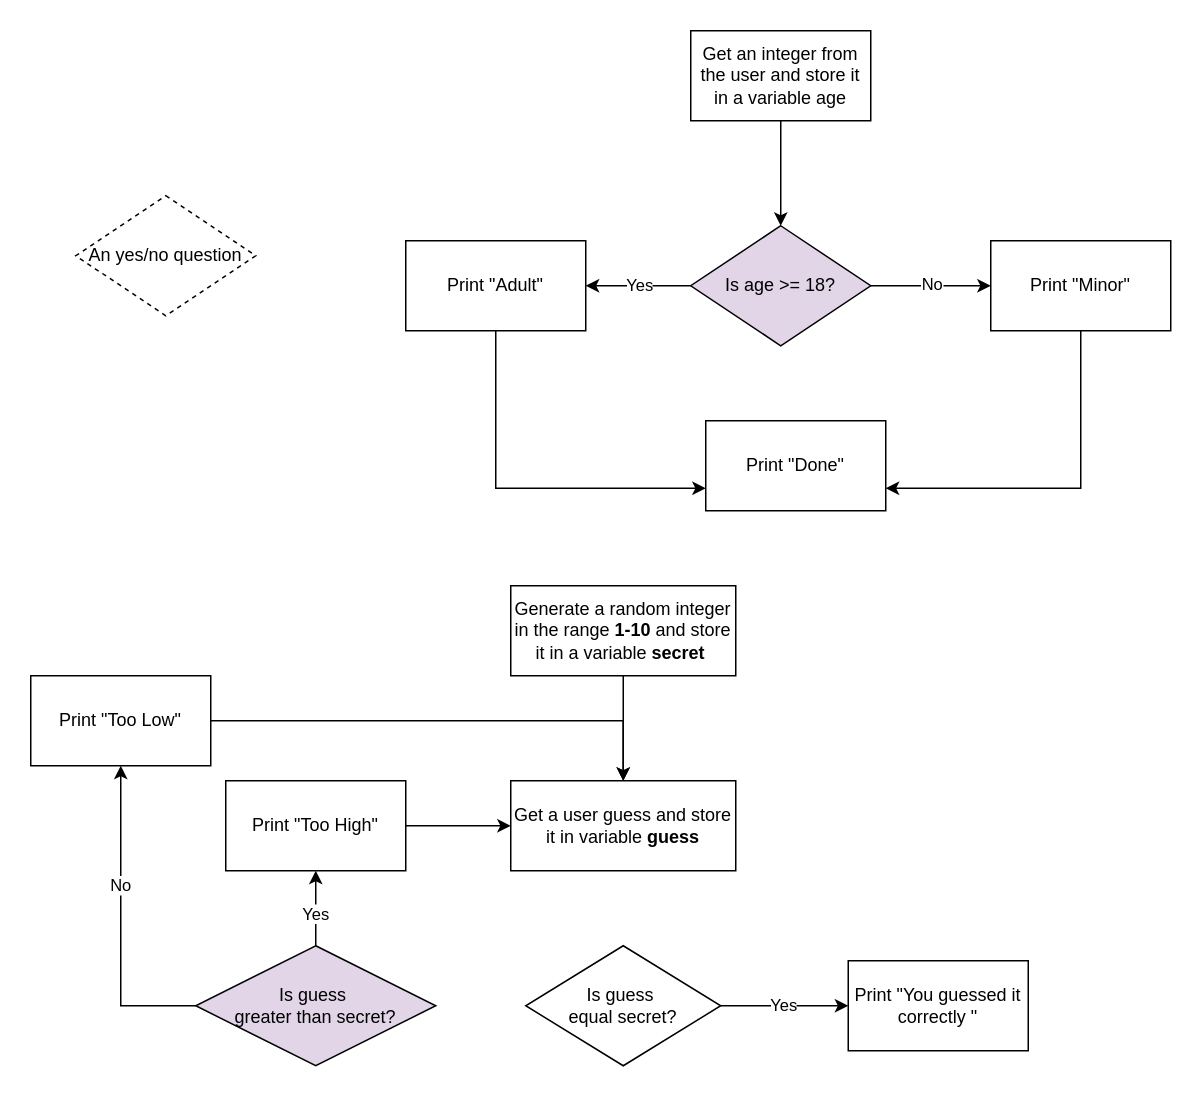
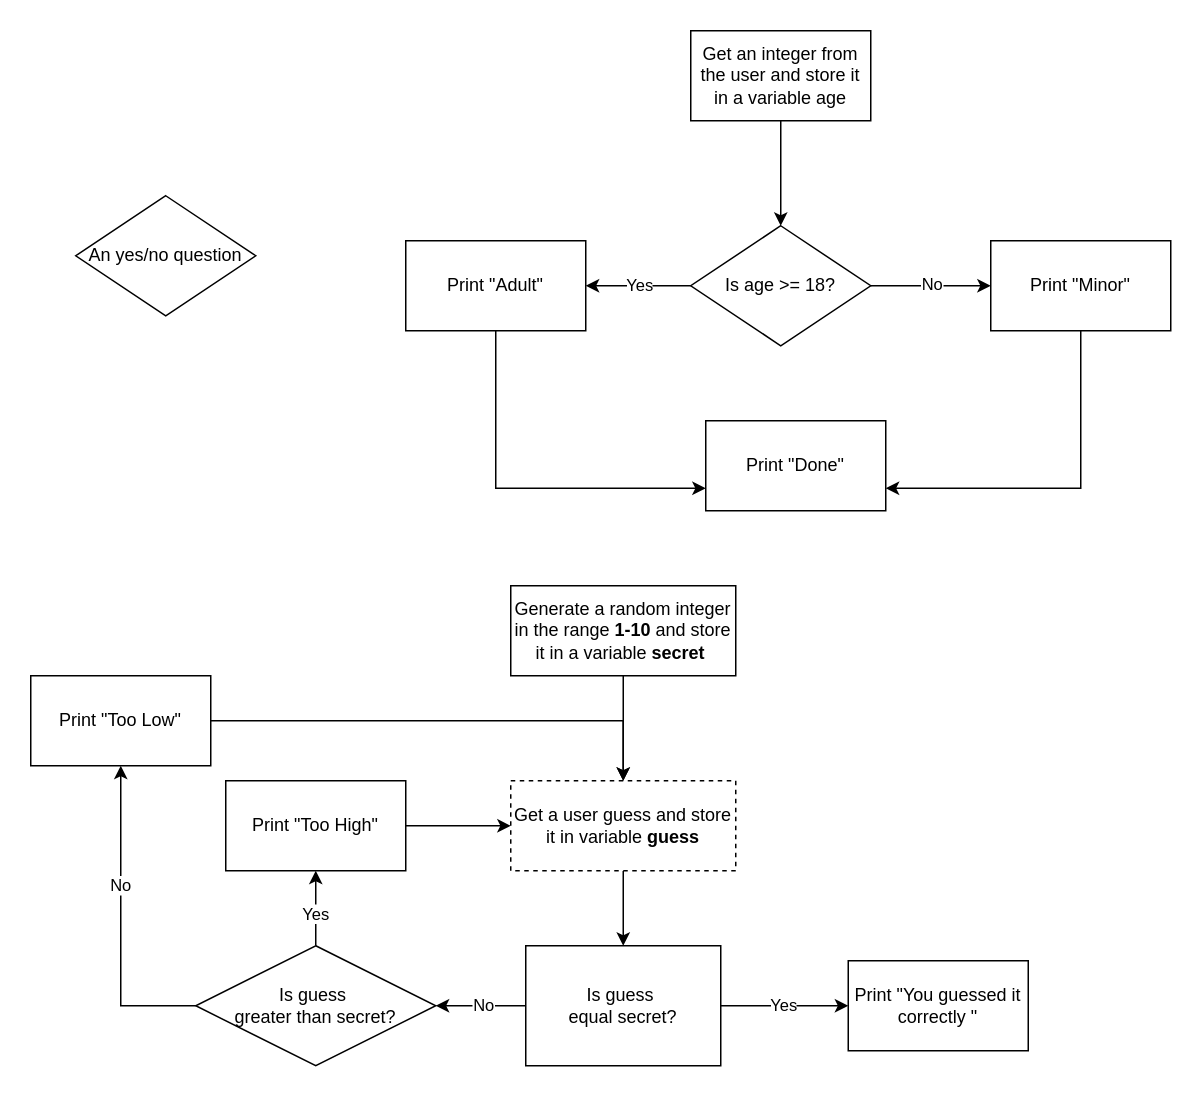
node "An yes/no question": style dashed -> solid
node "Is age >= 18?": fillcolor #e1d5e7 -> #ffffff
node "Get a user guess and store it in variable guess": style solid -> dashed
edge "Get a user guess and store it in variable guess" -> "Is guess equal secret?": added
node "Is guess greater than secret?": fillcolor #e1d5e7 -> #ffffff
edge "Is guess equal secret?" -> "Is guess greater than secret?": added, label "No"
node "Is guess equal secret?": shape diamond -> rectangle
